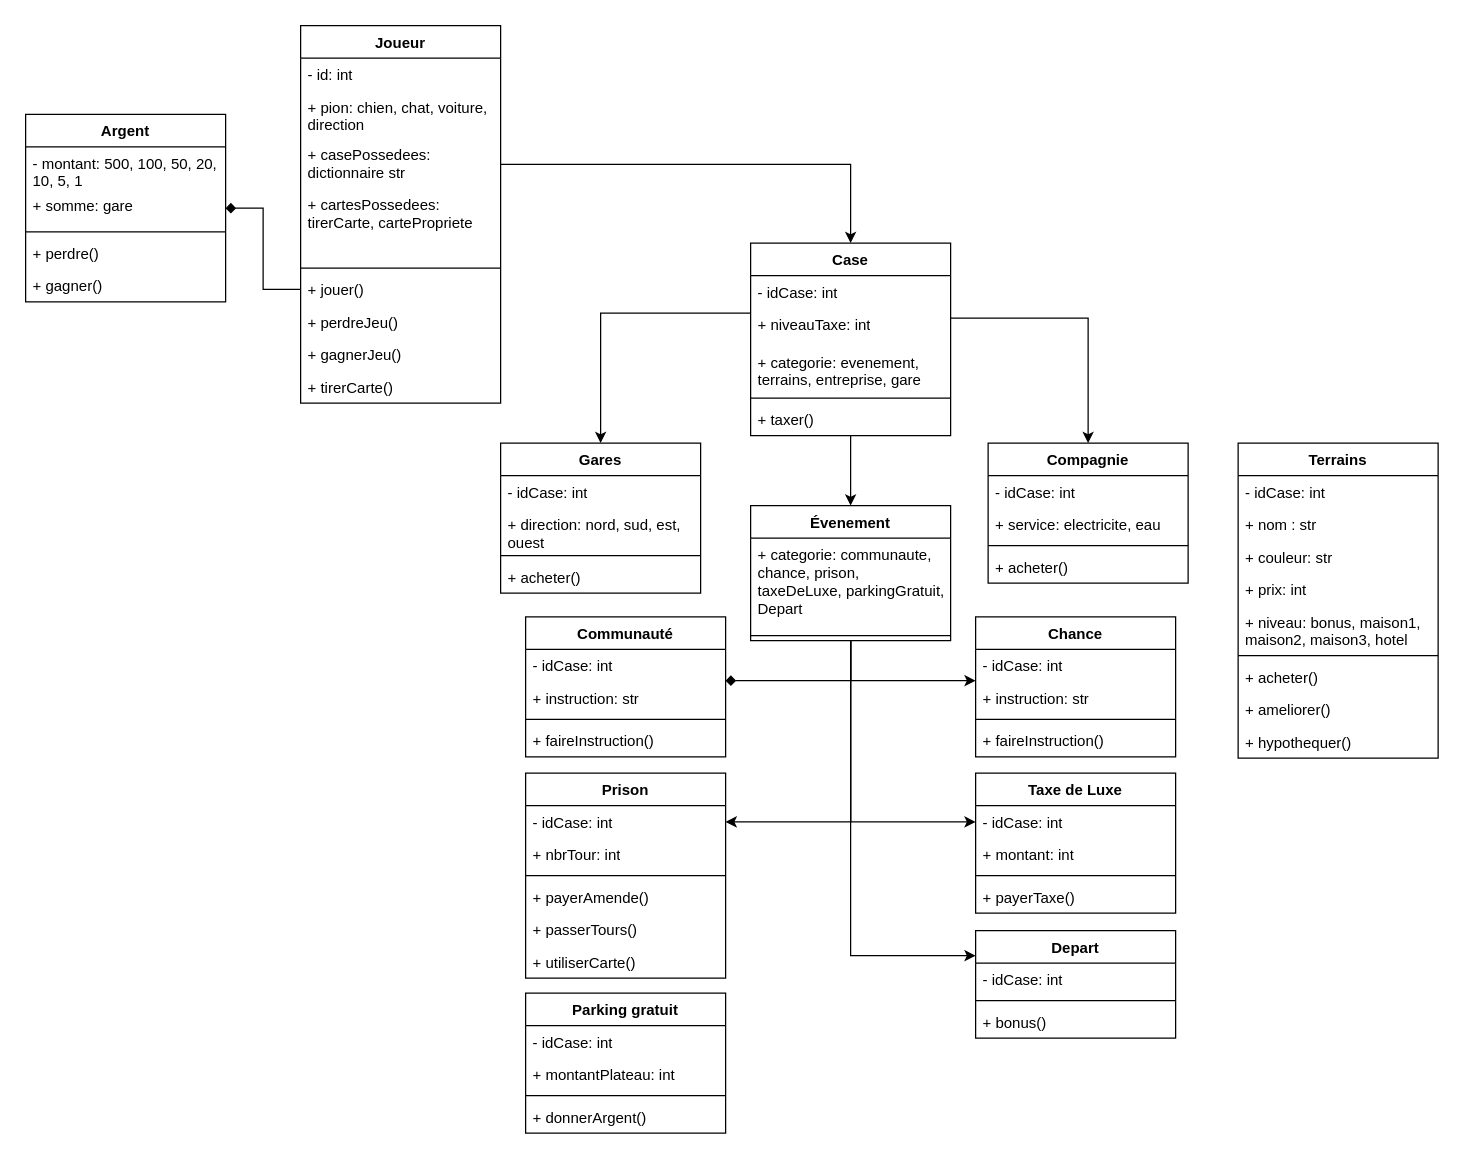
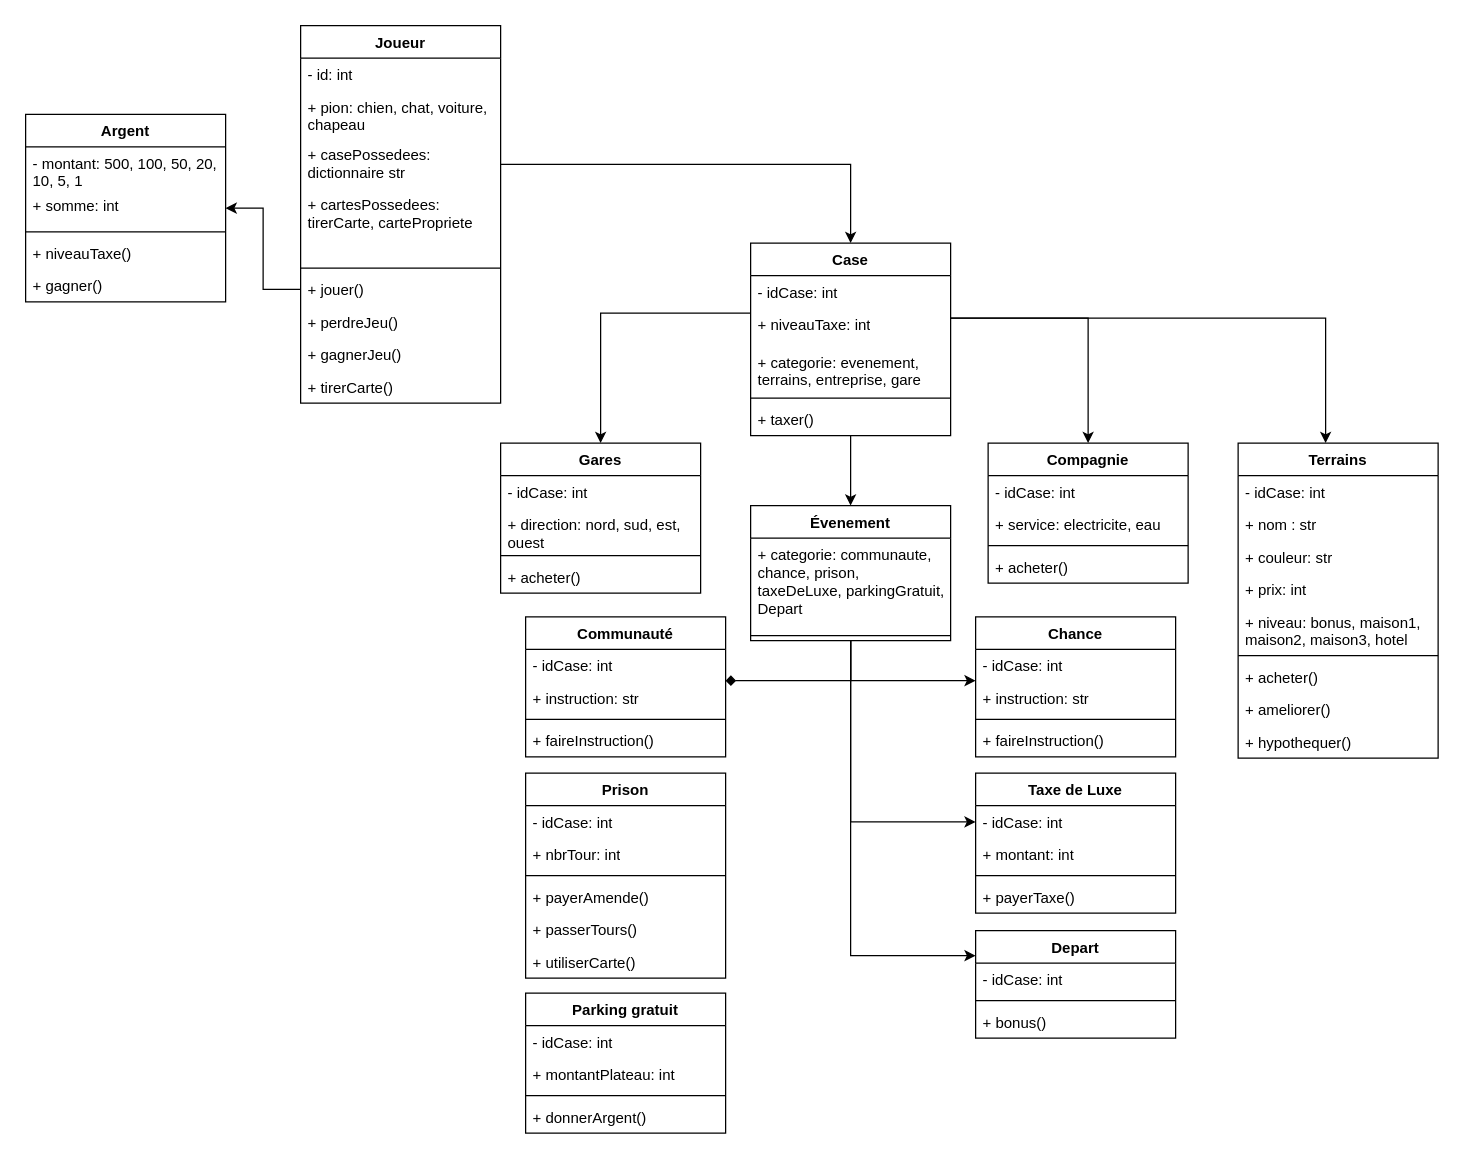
node "+ pion: chien, chat, voiture, direction": label "+ pion: chien, chat, voiture, direction" -> "+ pion: chien, chat, voiture, chapeau"
node "+ somme: gare": label "+ somme: gare" -> "+ somme: int"
edge "+ jouer()" -> "Argent": arrowhead diamond -> classic
node "+ perdre()": label "+ perdre()" -> "+ niveauTaxe()"
edge "Case" -> "Terrains": added
edge "Évenement" -> "Prison": removed
